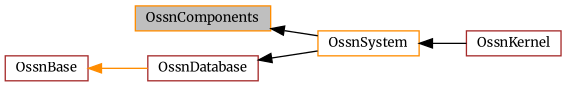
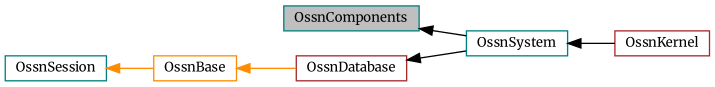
node "OssnComponents": color darkorange -> teal
node "OssnSystem": color darkorange -> teal
node "OssnBase": color brown -> darkorange
node "OssnSession": added
